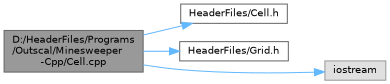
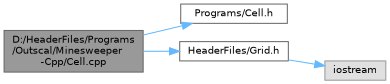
node "HeaderFiles/Cell.h": label "HeaderFiles/Cell.h" -> "Programs/Cell.h"
edge "D:/HeaderFiles/Programs /Outscal/Minesweeper -Cpp/Cell.cpp" -> "iostream": now "HeaderFiles/Grid.h" -> "iostream"
